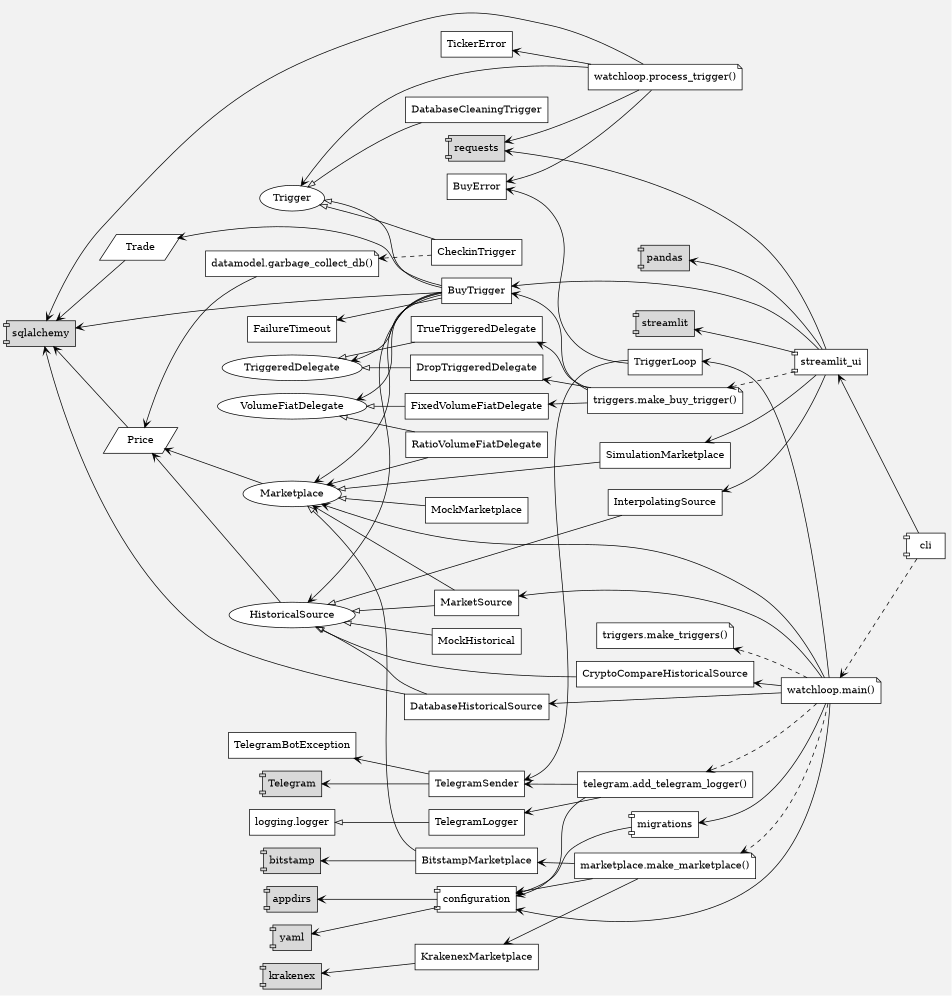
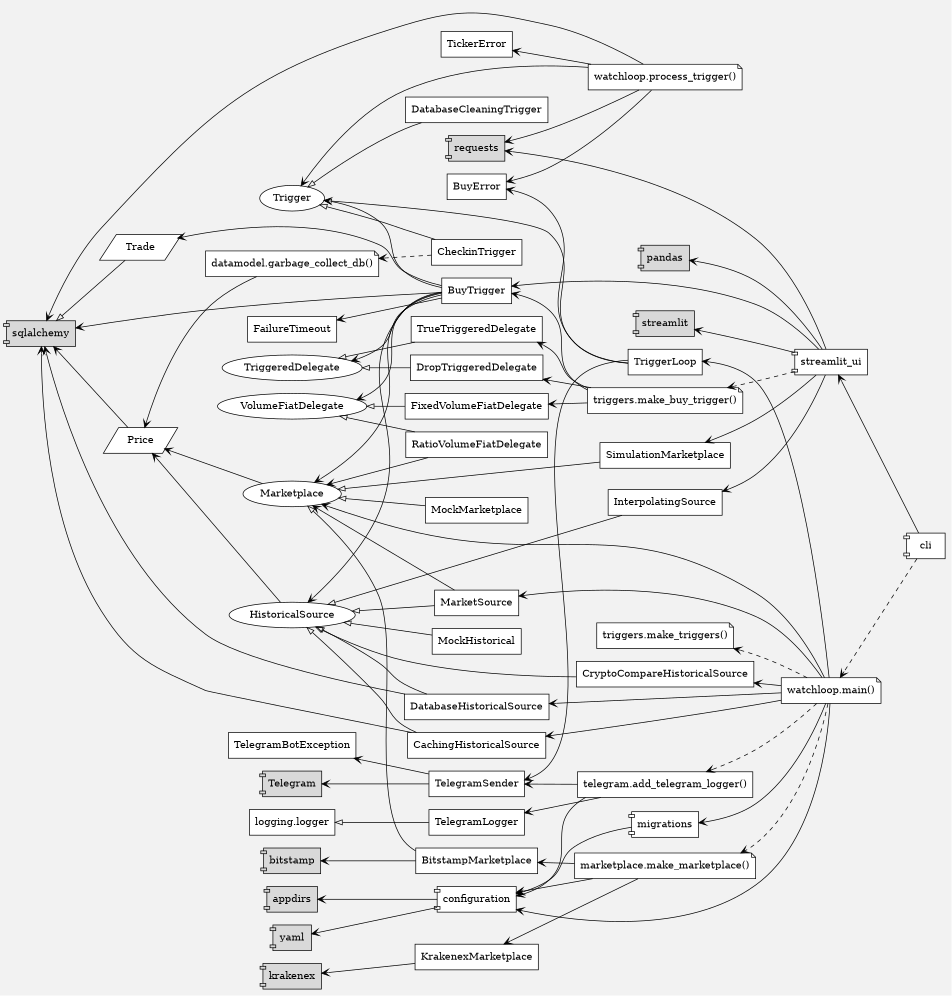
edge "TriggerLoop" -> "Trigger": added
edge "Trade" -> "sqlalchemy": arrowhead vee -> onormal
node "CachingHistoricalSource": added
